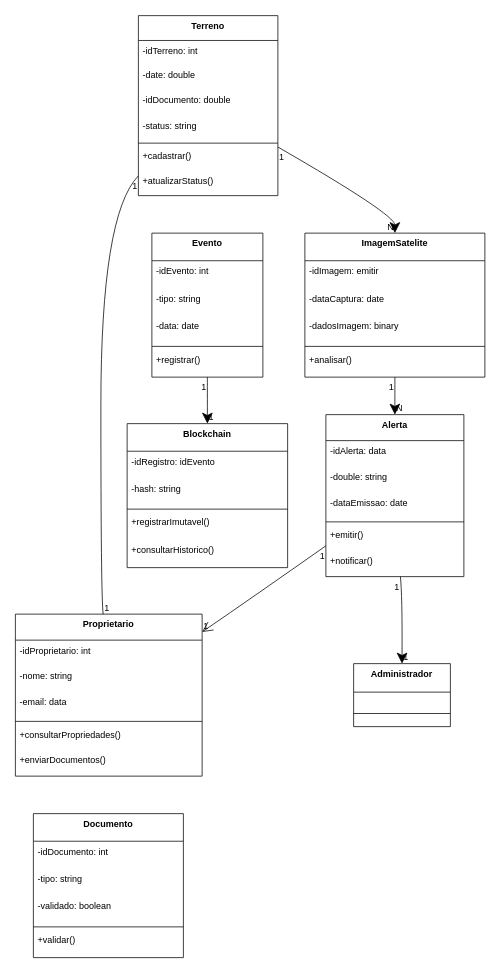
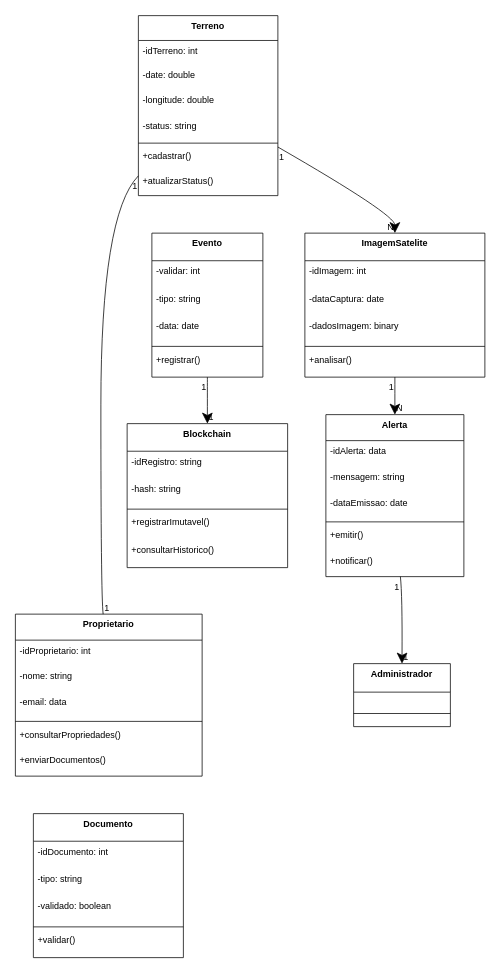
node "-idDocumento: double": label "-idDocumento: double" -> "-longitude: double"
node "-idEvento: int": label "-idEvento: int" -> "-validar: int"
node "-idImagem: emitir": label "-idImagem: emitir" -> "-idImagem: int"
node "-idRegistro: idEvento": label "-idRegistro: idEvento" -> "-idRegistro: string"
node "-double: string": label "-double: string" -> "-mensagem: string"
edge "Alerta" -> "Proprietario": removed, labels "1", "1"
